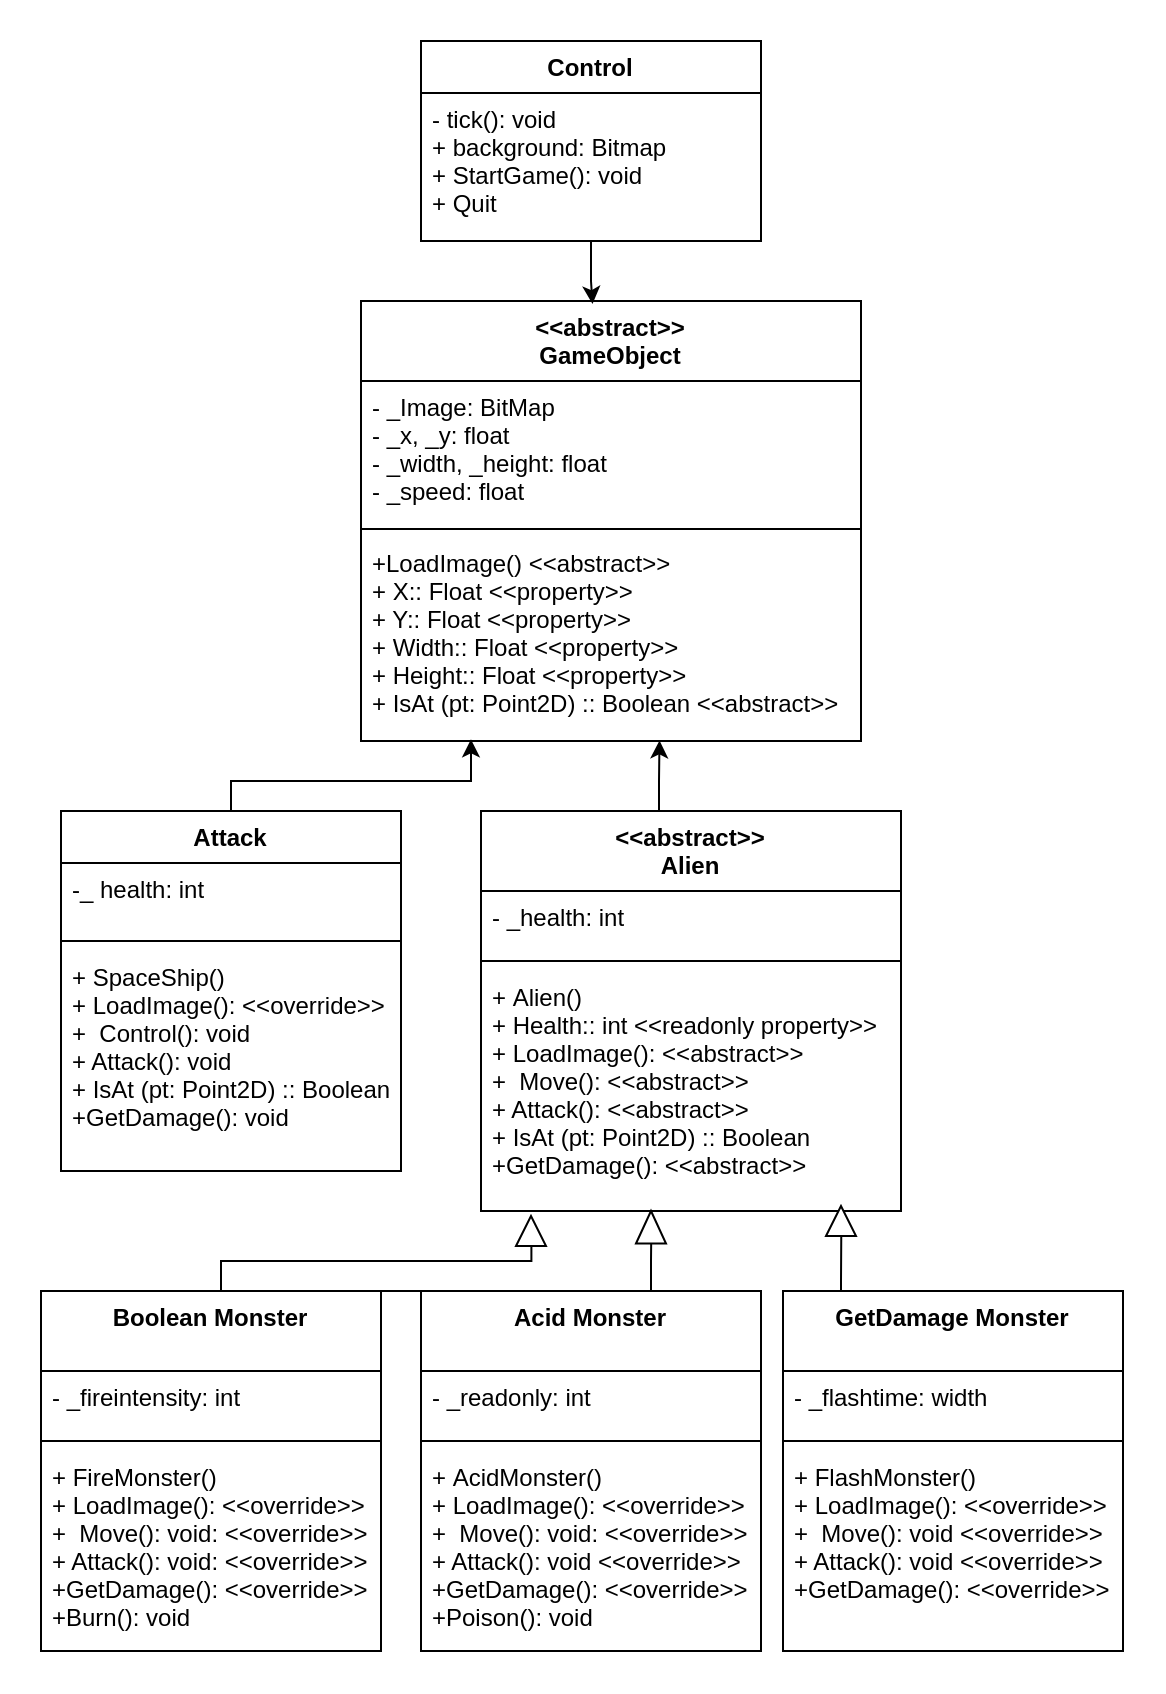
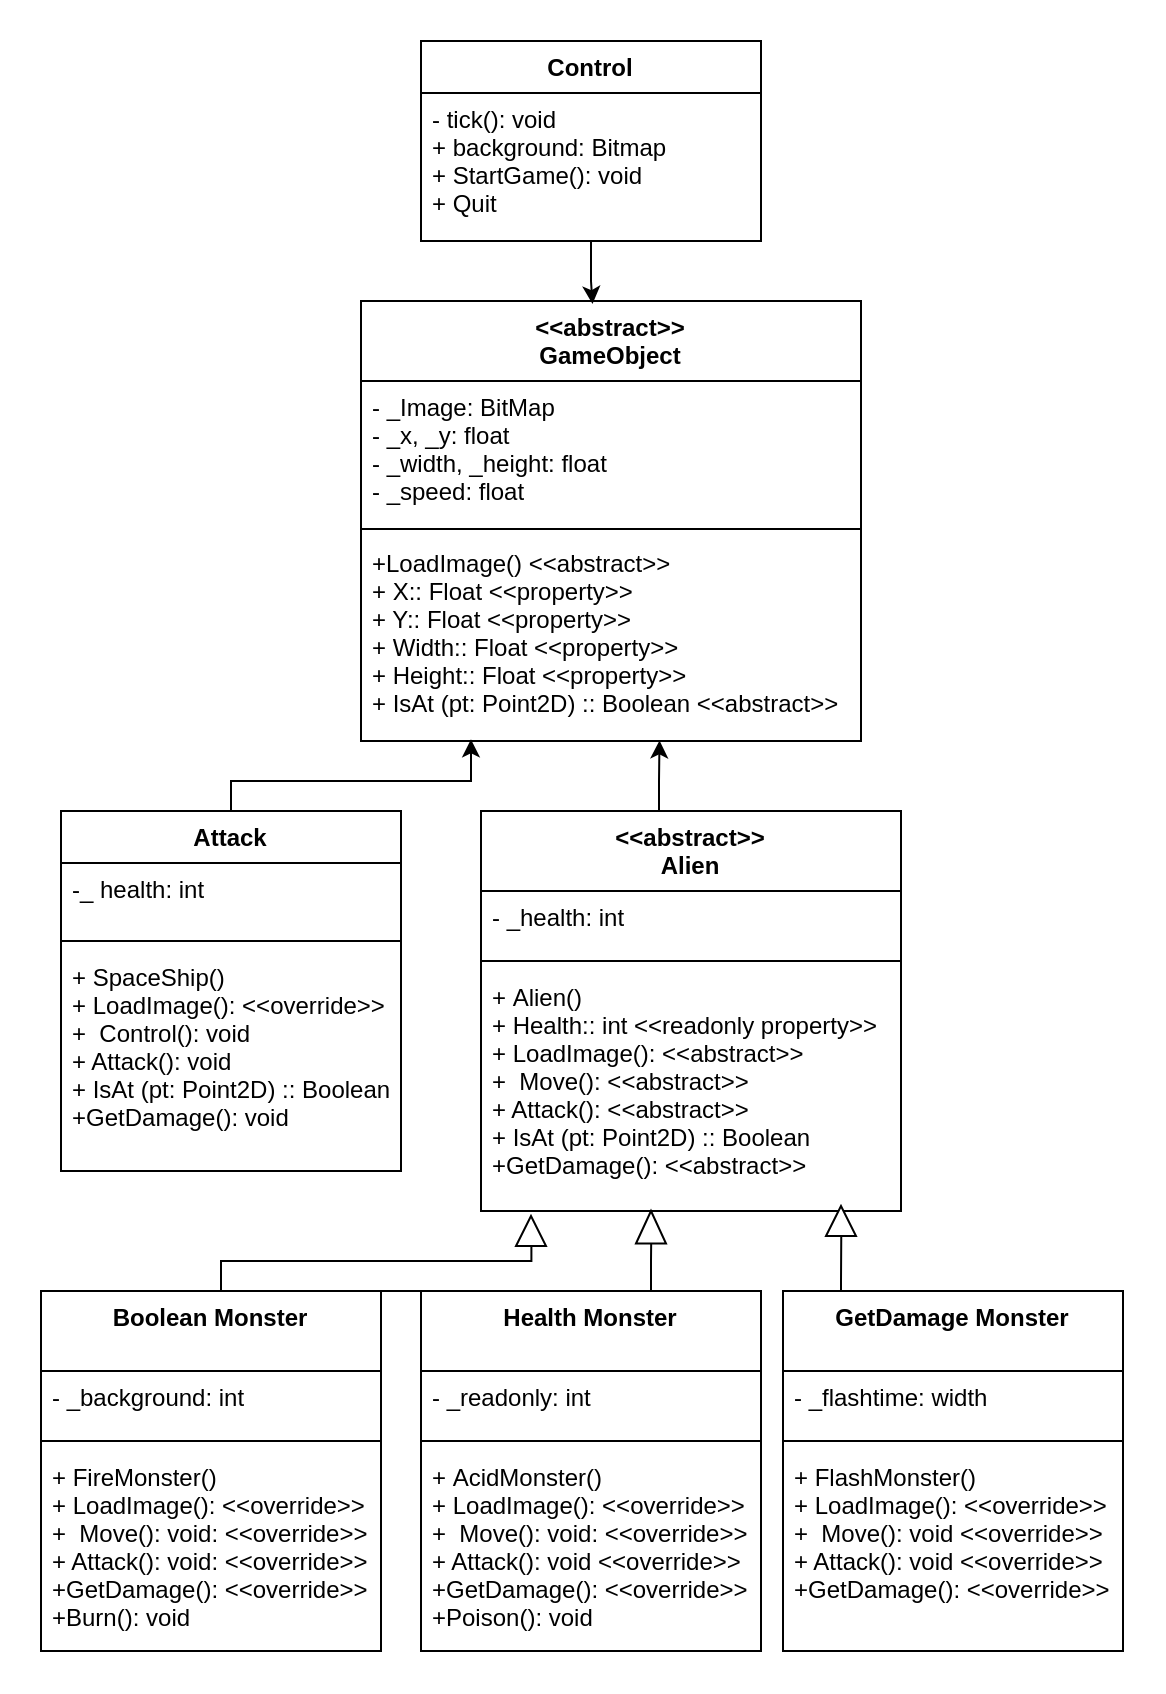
node "Acid Monster": label "Acid Monster" -> "Health Monster"
node "- _fireintensity: int": label "- _fireintensity: int" -> "- _background: int"
